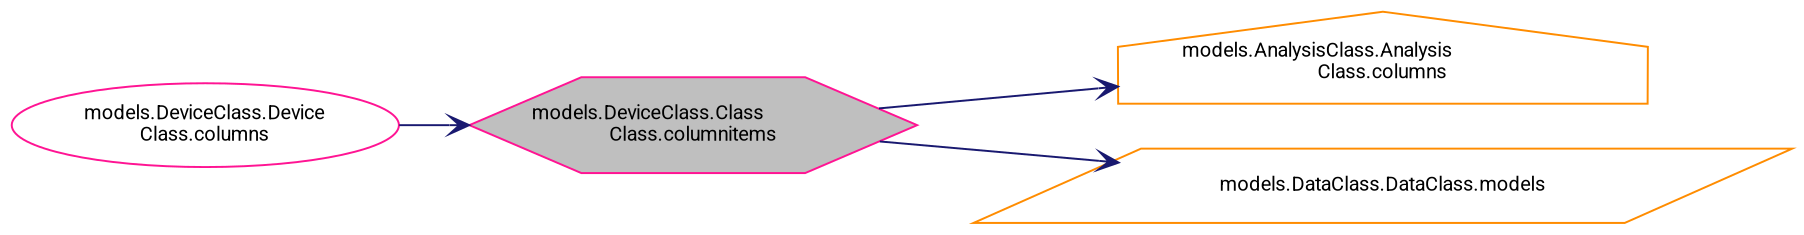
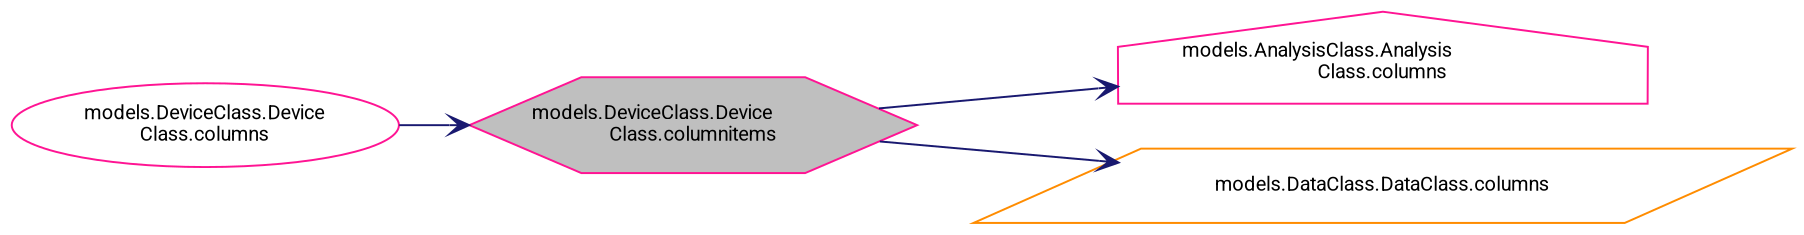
node "models.AnalysisClass.Analysis Class.columns": color darkorange -> deeppink
node "models.DeviceClass.Class Class.columnitems": label "models.DeviceClass.Class Class.columnitems" -> "models.DeviceClass.Device Class.columnitems"
node "models.DataClass.DataClass.models": label "models.DataClass.DataClass.models" -> "models.DataClass.DataClass.columns"
